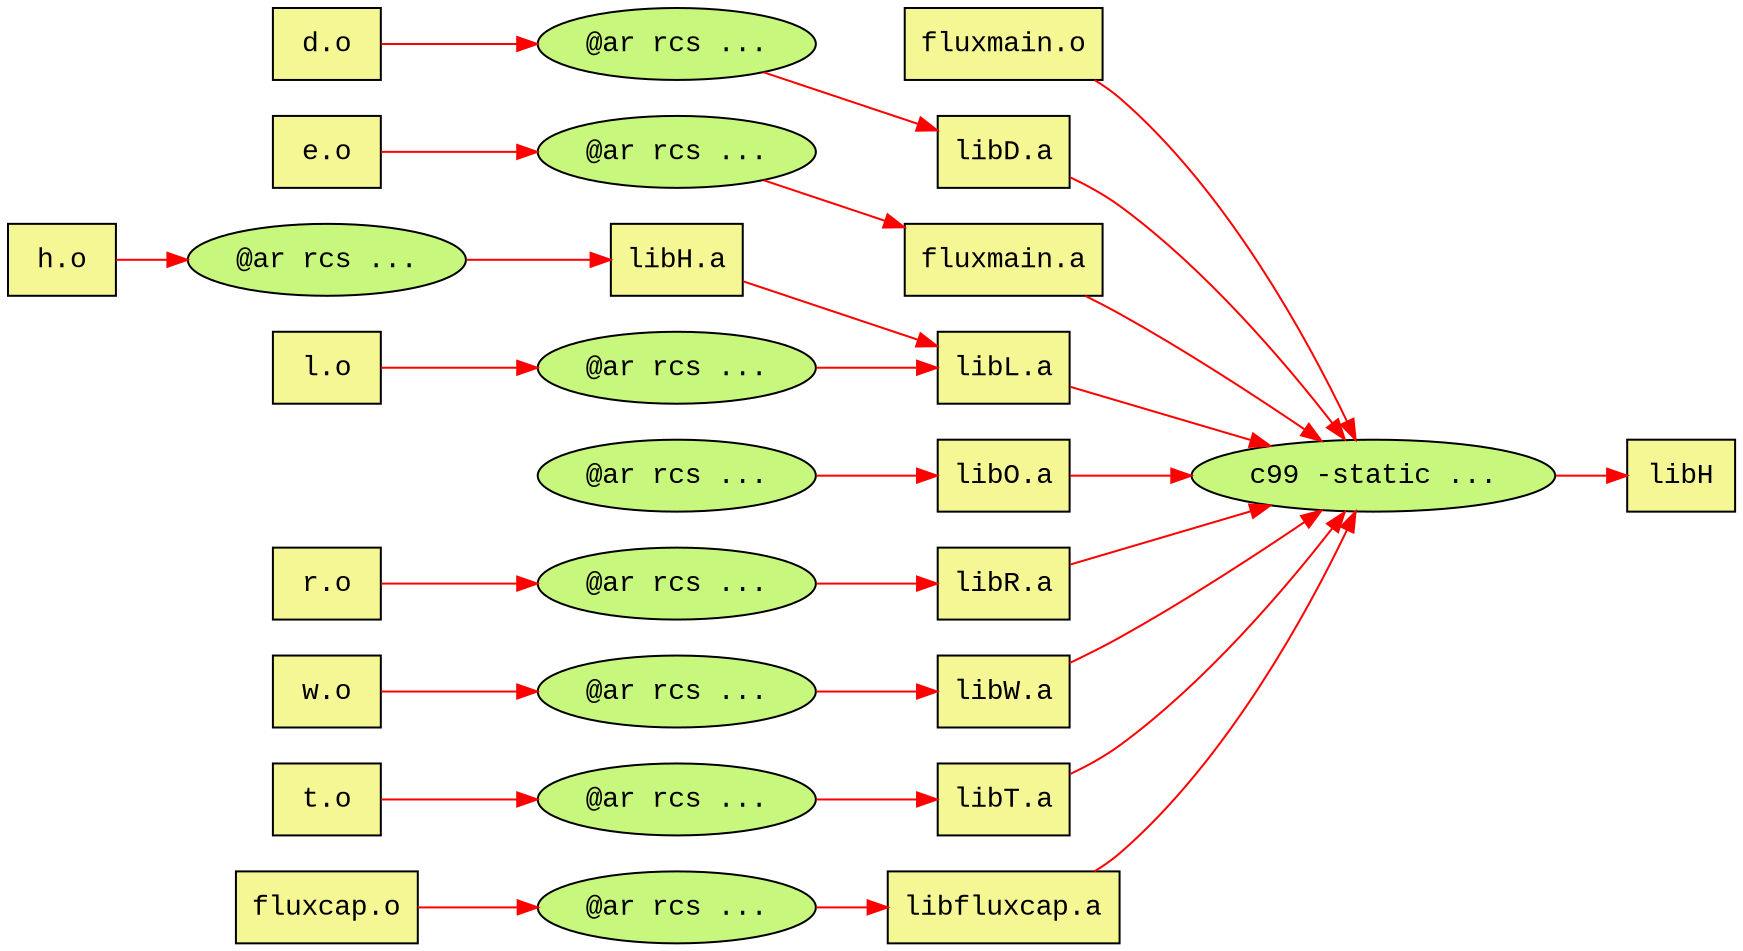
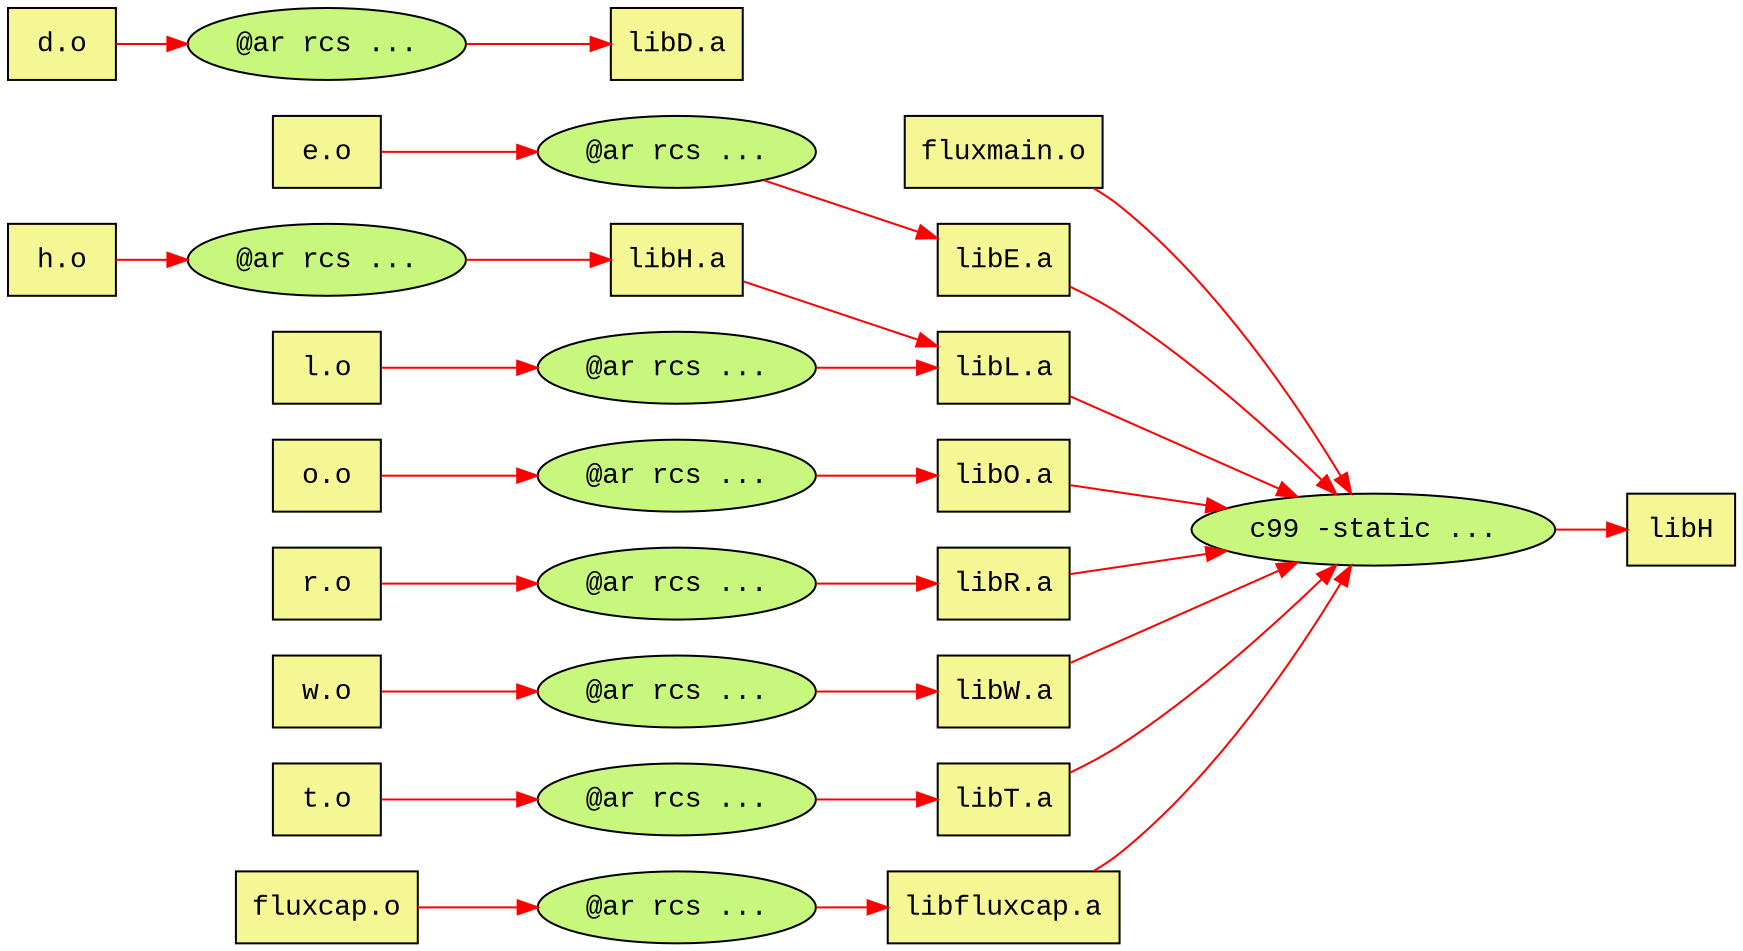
node "fluxmain.a": label "fluxmain.a" -> "libE.a"
edge "libD.a" -> "c99 -static ...": removed
node "o.o": added
